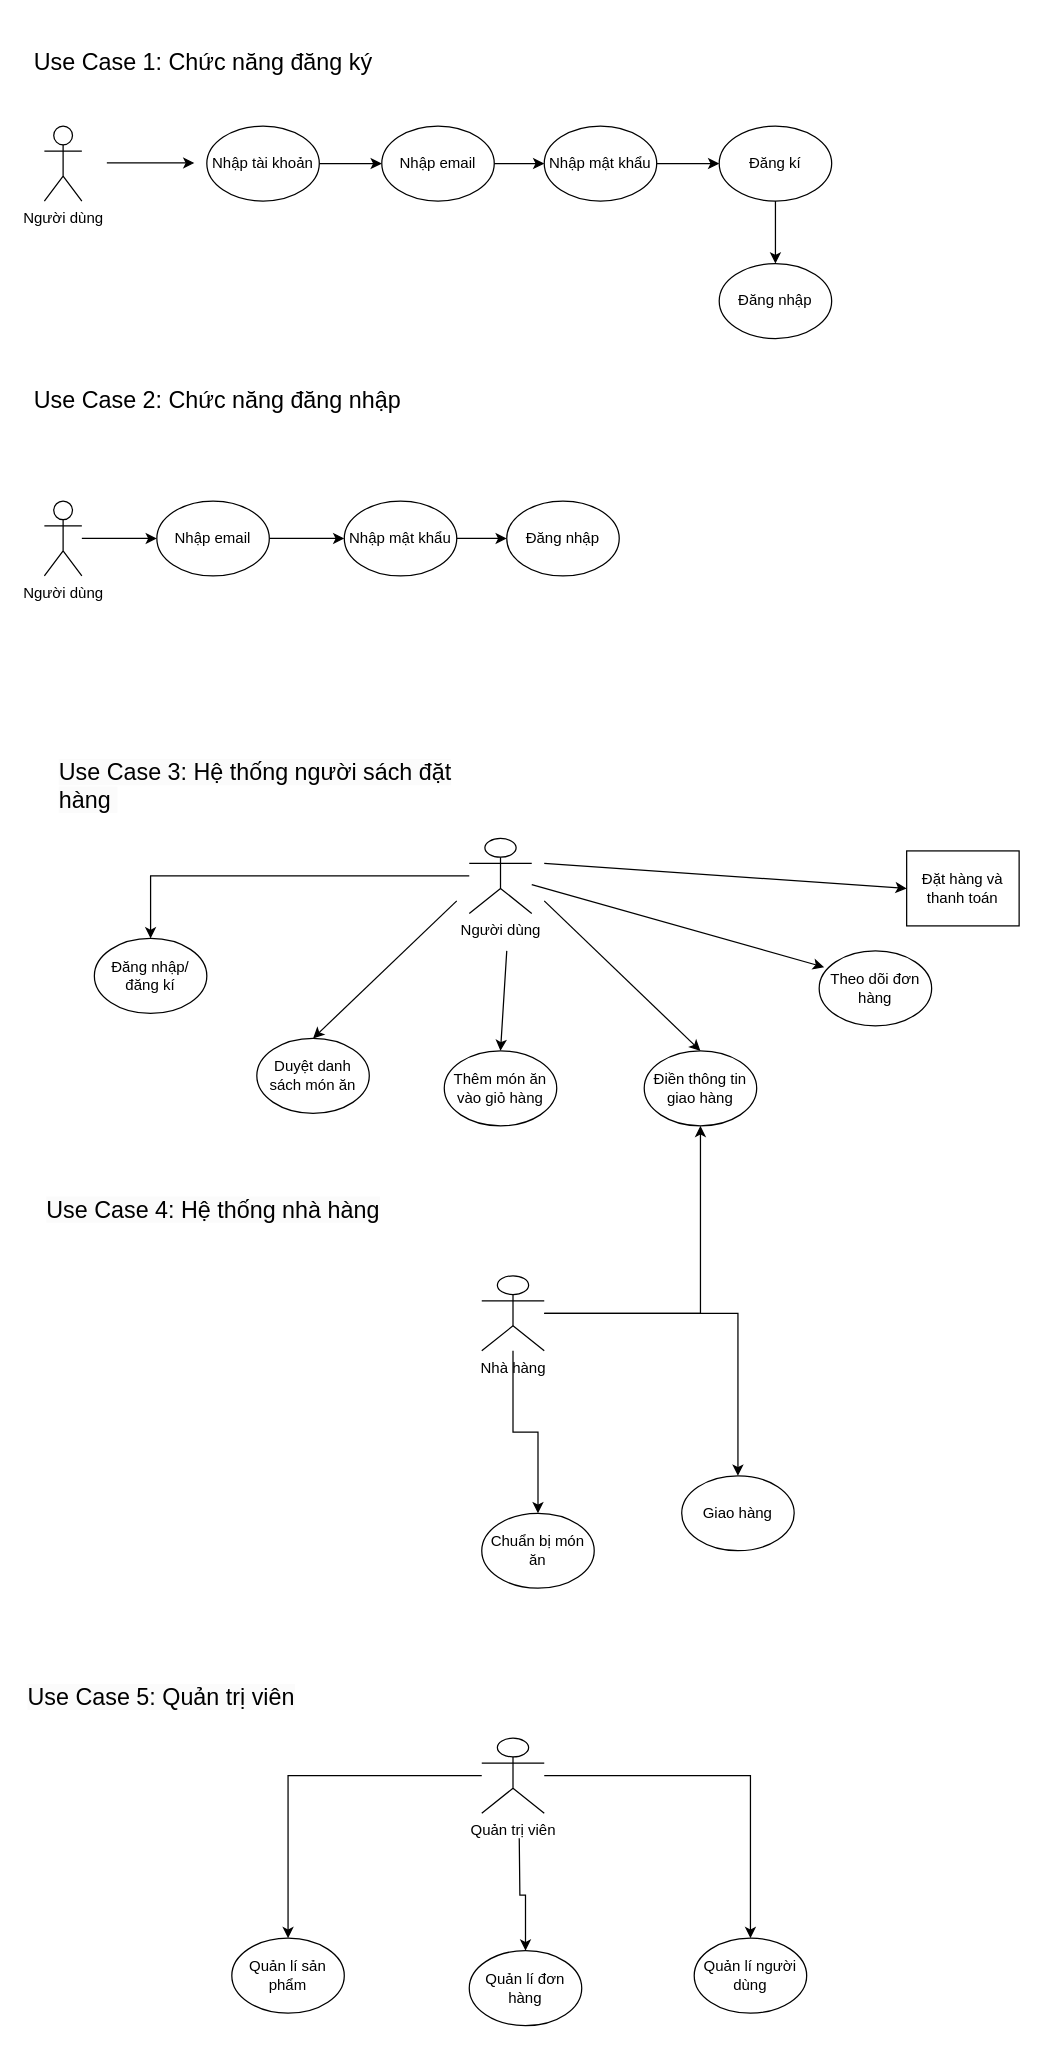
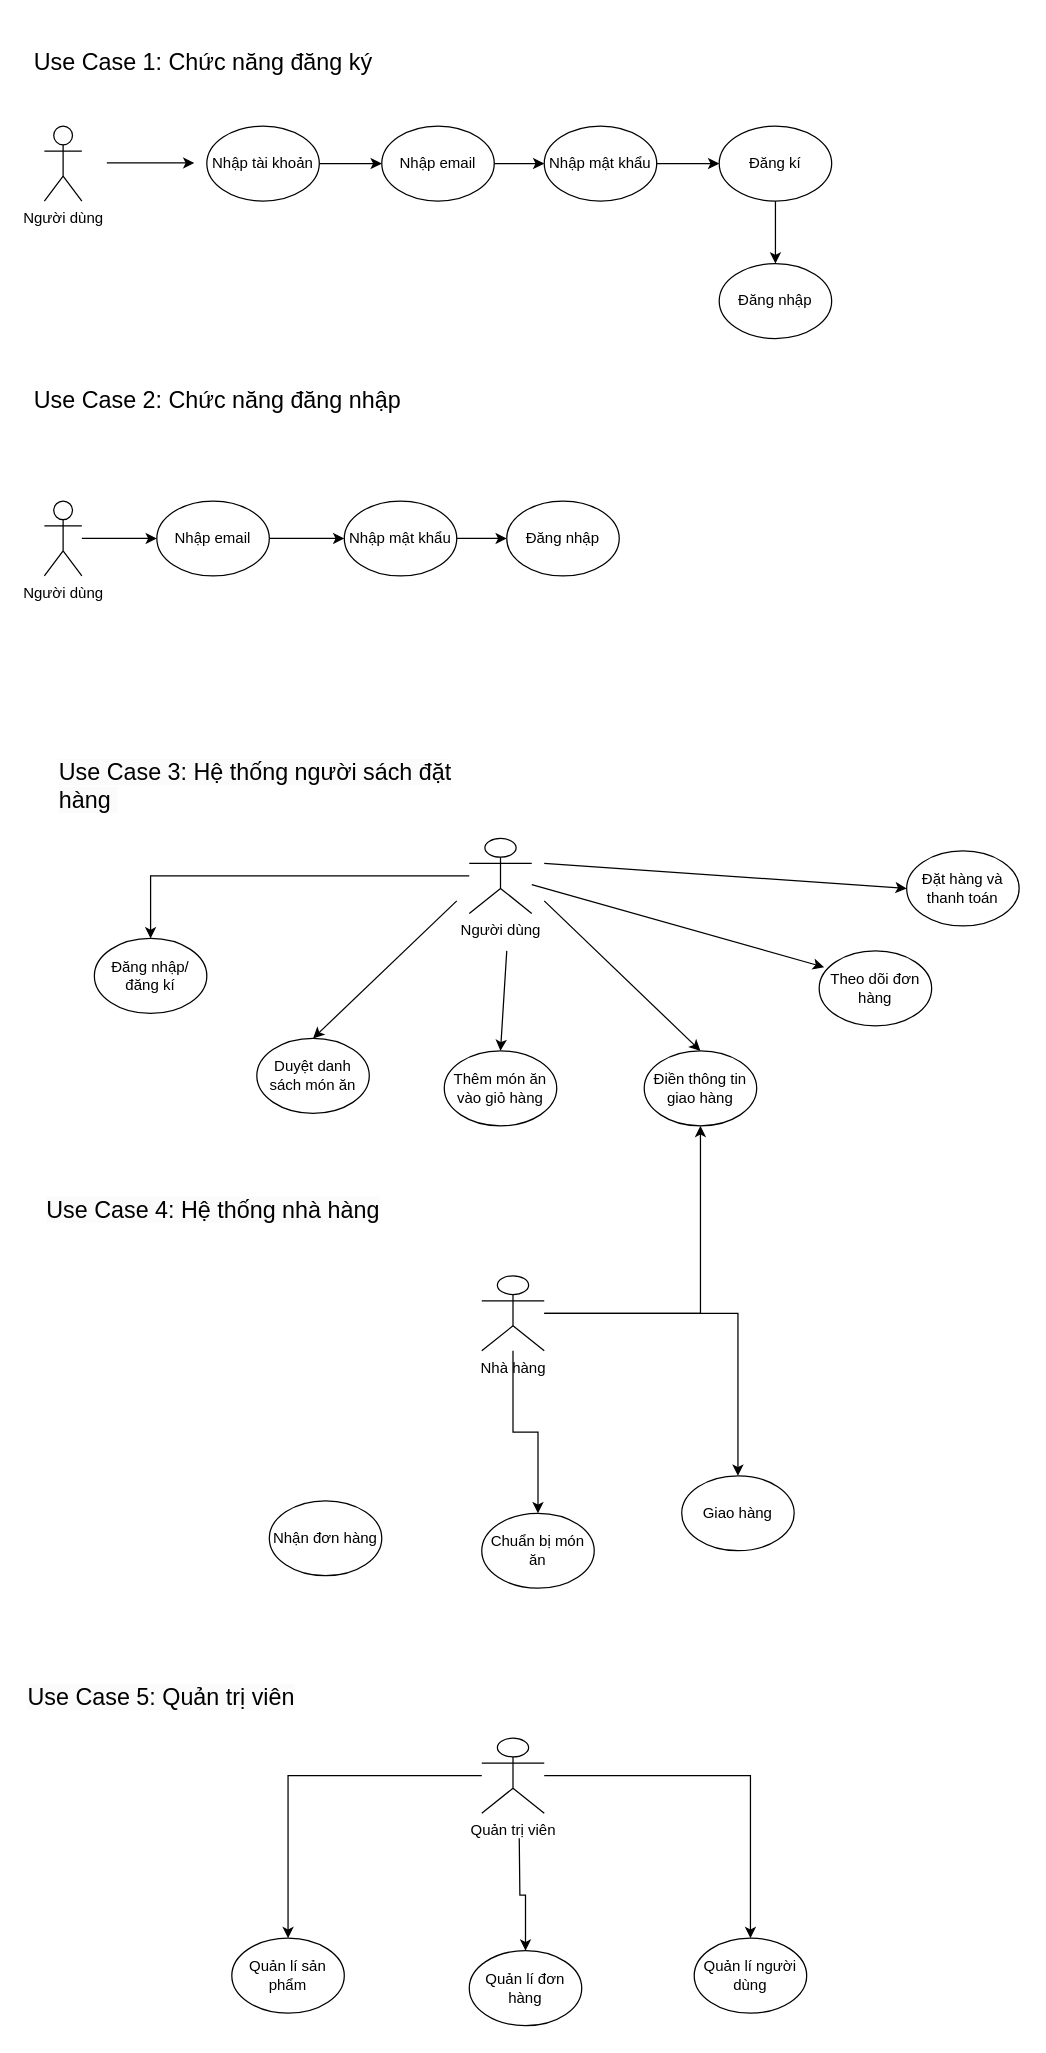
node "Đặt hàng và thanh toán": shape rectangle -> ellipse
node "Nhận đơn hàng": added
